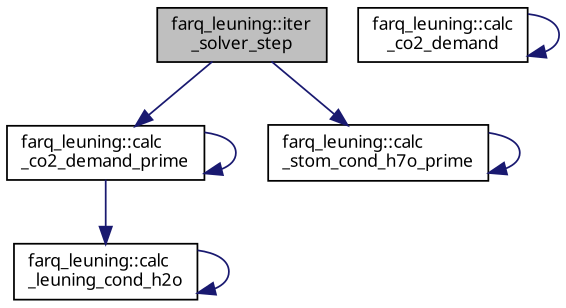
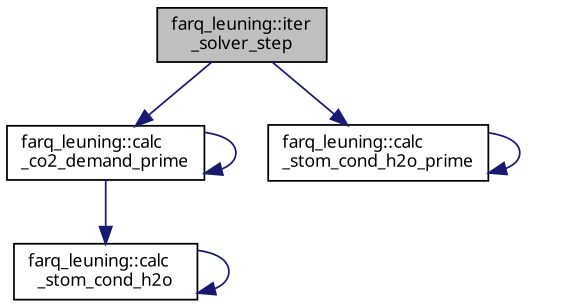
node "farq_leuning::calc _co2_demand": removed
node "farq_leuning::calc _stom_cond_h7o_prime": label "farq_leuning::calc _stom_cond_h7o_prime" -> "farq_leuning::calc _stom_cond_h2o_prime"
node "farq_leuning::calc _leuning_cond_h2o": label "farq_leuning::calc _leuning_cond_h2o" -> "farq_leuning::calc _stom_cond_h2o"
